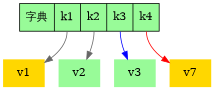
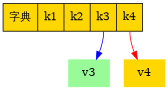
node "字典": fillcolor palegreen -> gold
node "v1": removed
node "v2": removed
node "v7": label "v7" -> "v4"
